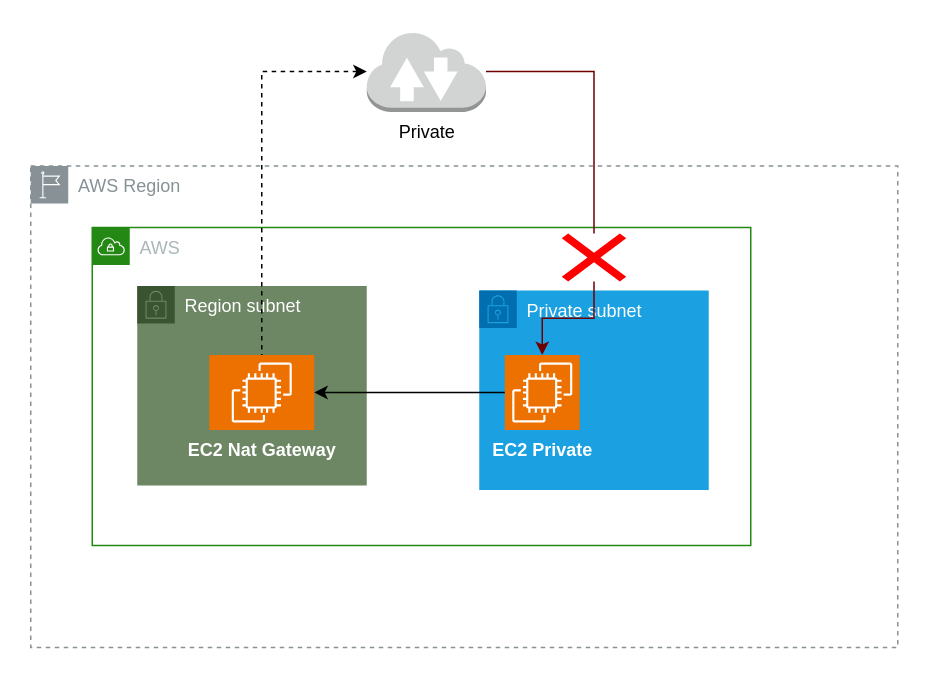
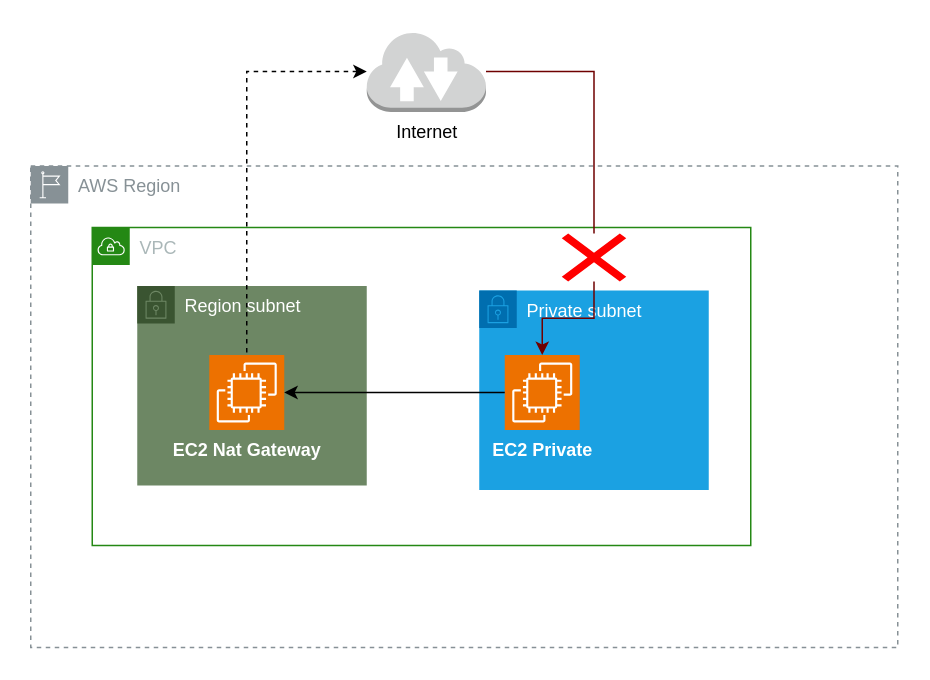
node "Private": label "Private" -> "Internet"
node "AWS": label "AWS" -> "VPC"
node "EC2 Nat Gateway": size 105x75 -> 75x75
